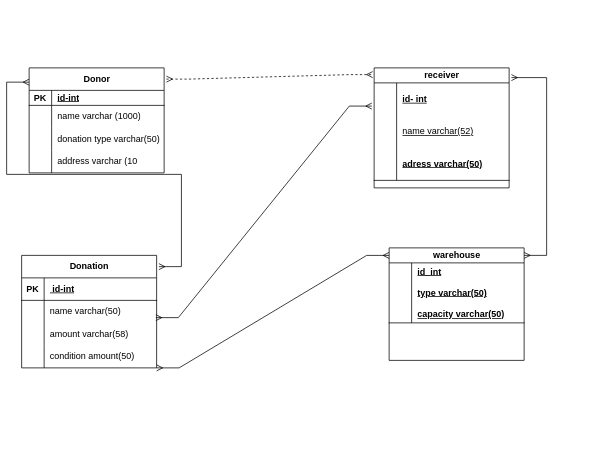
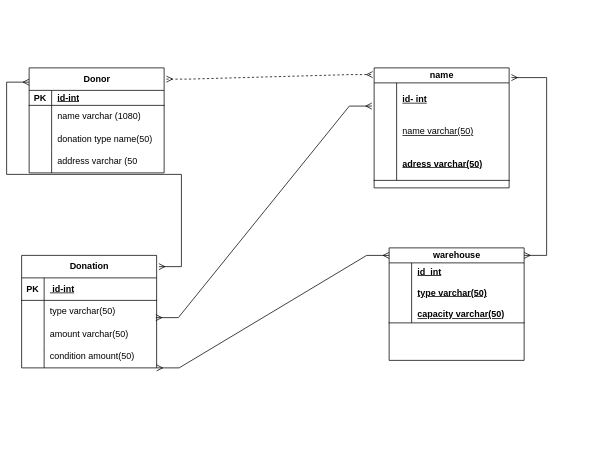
node "receiver": label "receiver" -> "name"
node "name varchar (1000)": label "name varchar (1000)" -> "name varchar (1080)"
node "id- int name varchar(52) adress varchar(50)": label "id- int name varchar(52) adress varchar(50)" -> "id- int name varchar(50) adress varchar(50)"
node "donation type varchar(50)": label "donation type varchar(50)" -> "donation type name(50)"
node "address varchar (10": label "address varchar (10" -> "address varchar (50"
node "name varchar(50)": label "name varchar(50)" -> "type varchar(50)"
node "amount varchar(58)": label "amount varchar(58)" -> "amount varchar(50)"
